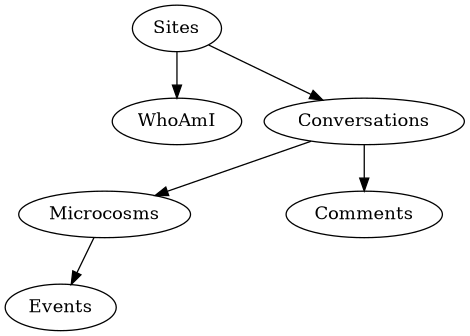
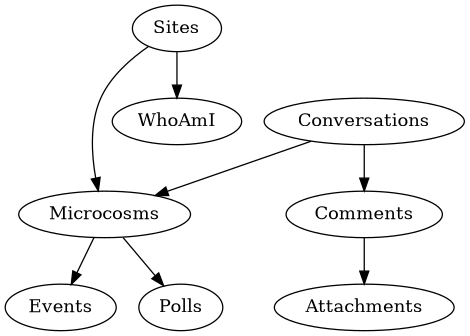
edge "Sites" -> "Conversations": now "Sites" -> "Microcosms"
node "Polls": added
node "Attachments": added
